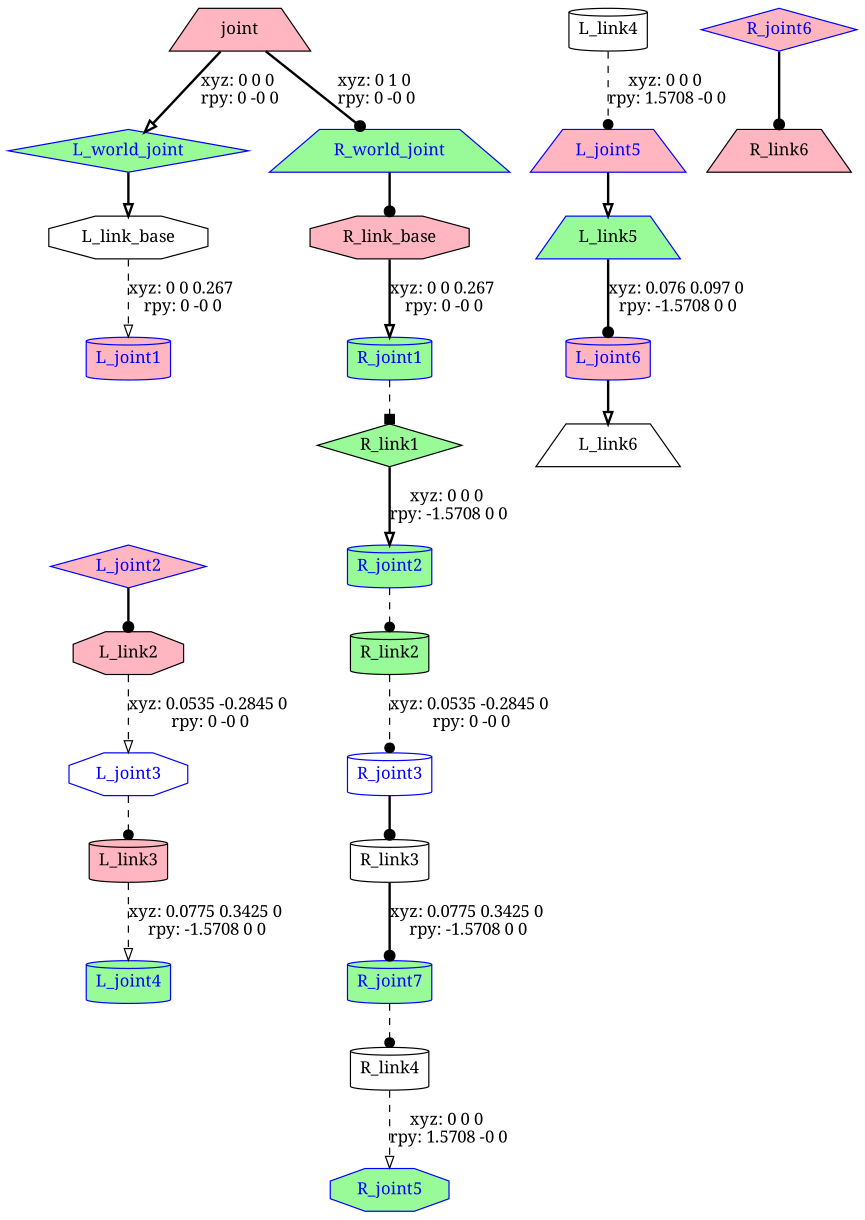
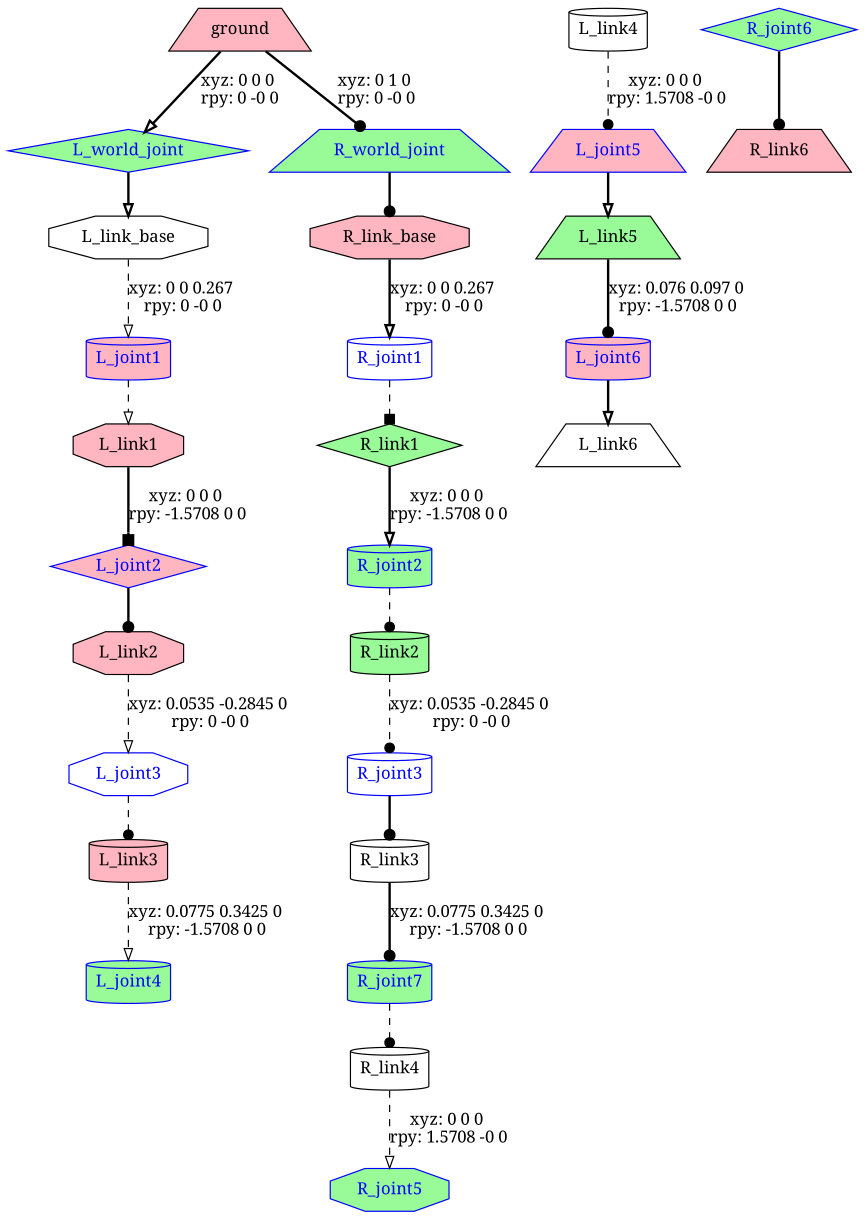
node "joint": label "joint" -> "ground"
node "R_joint6": fillcolor lightpink -> palegreen
node "L_link5": color blue -> black
node "R_joint1": fillcolor palegreen -> white
node "L_link1": added
